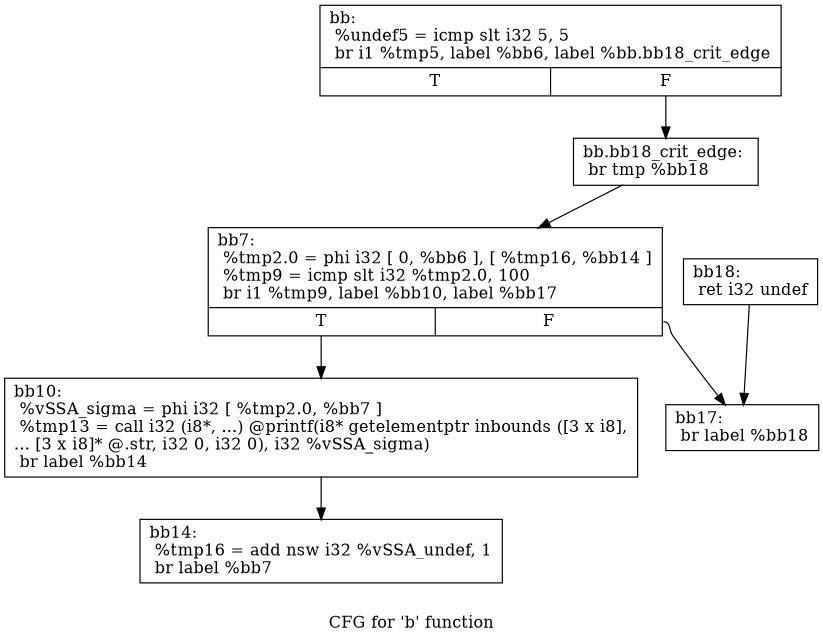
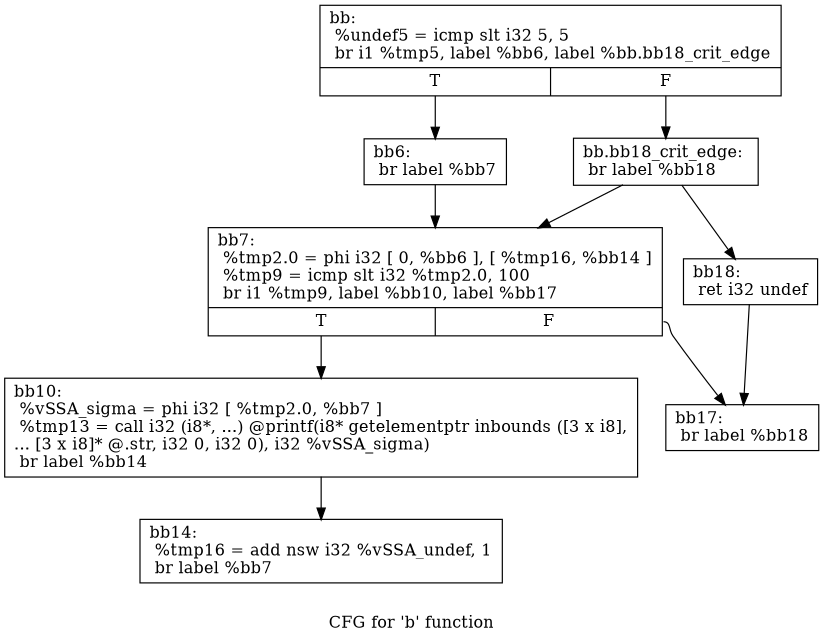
node "bb6:": added
node "bb.bb18_crit_edge:": text "br tmp %bb18" -> "br label %bb18"
edge "bb.bb18_crit_edge:" -> "bb18:": added
